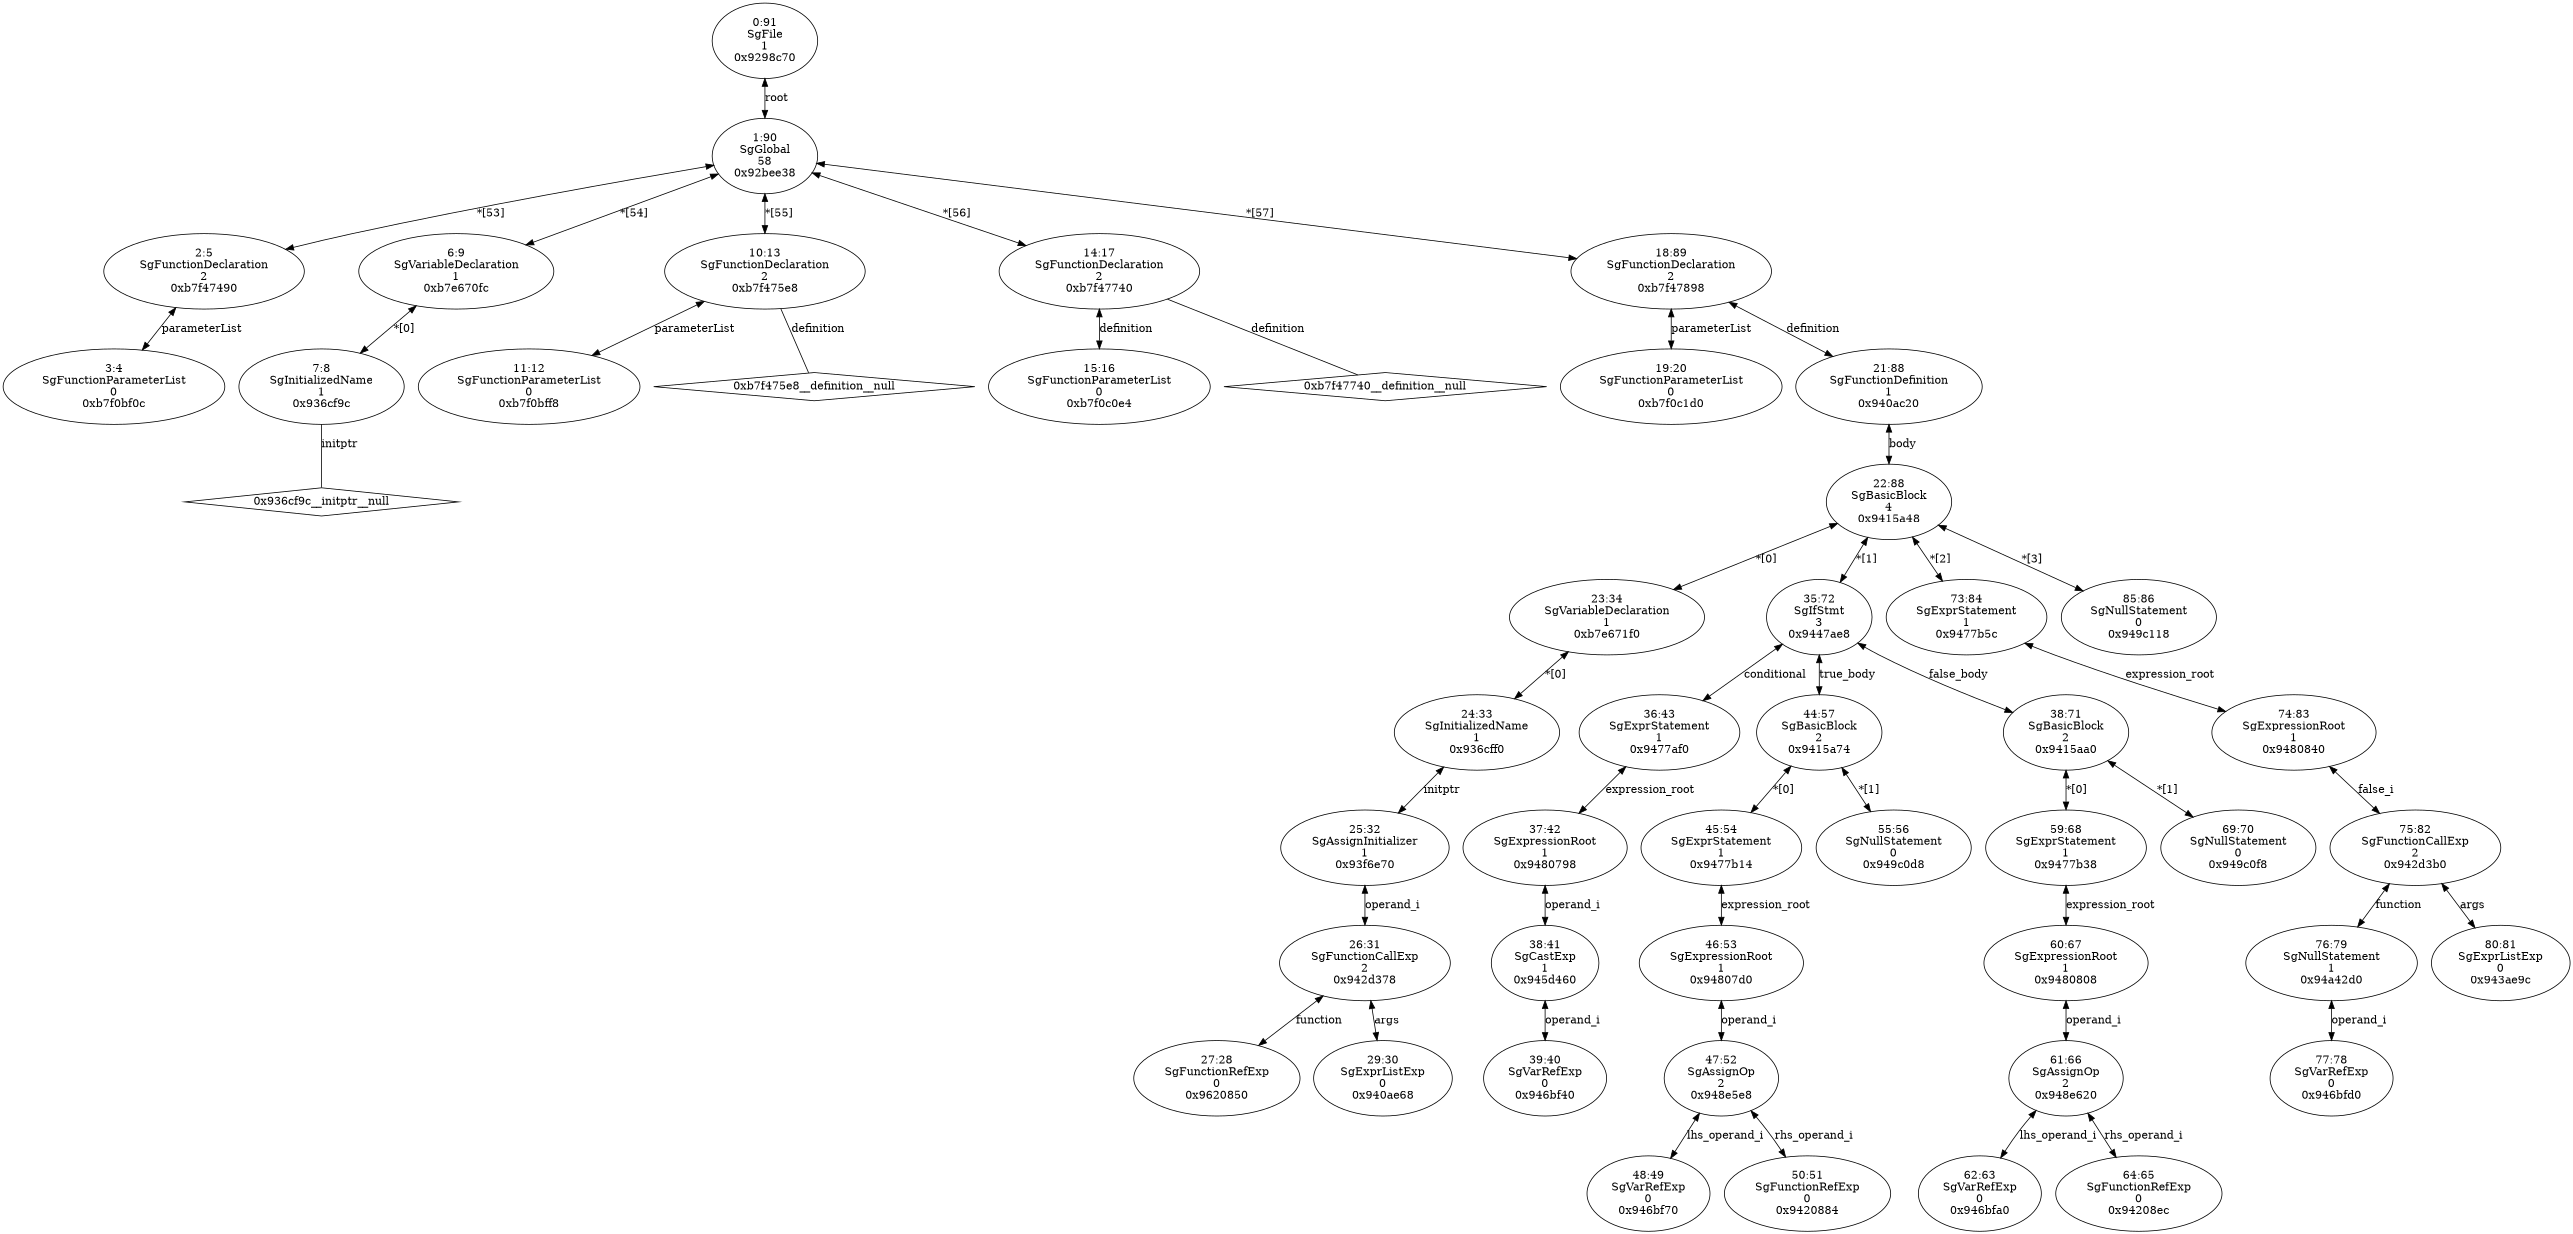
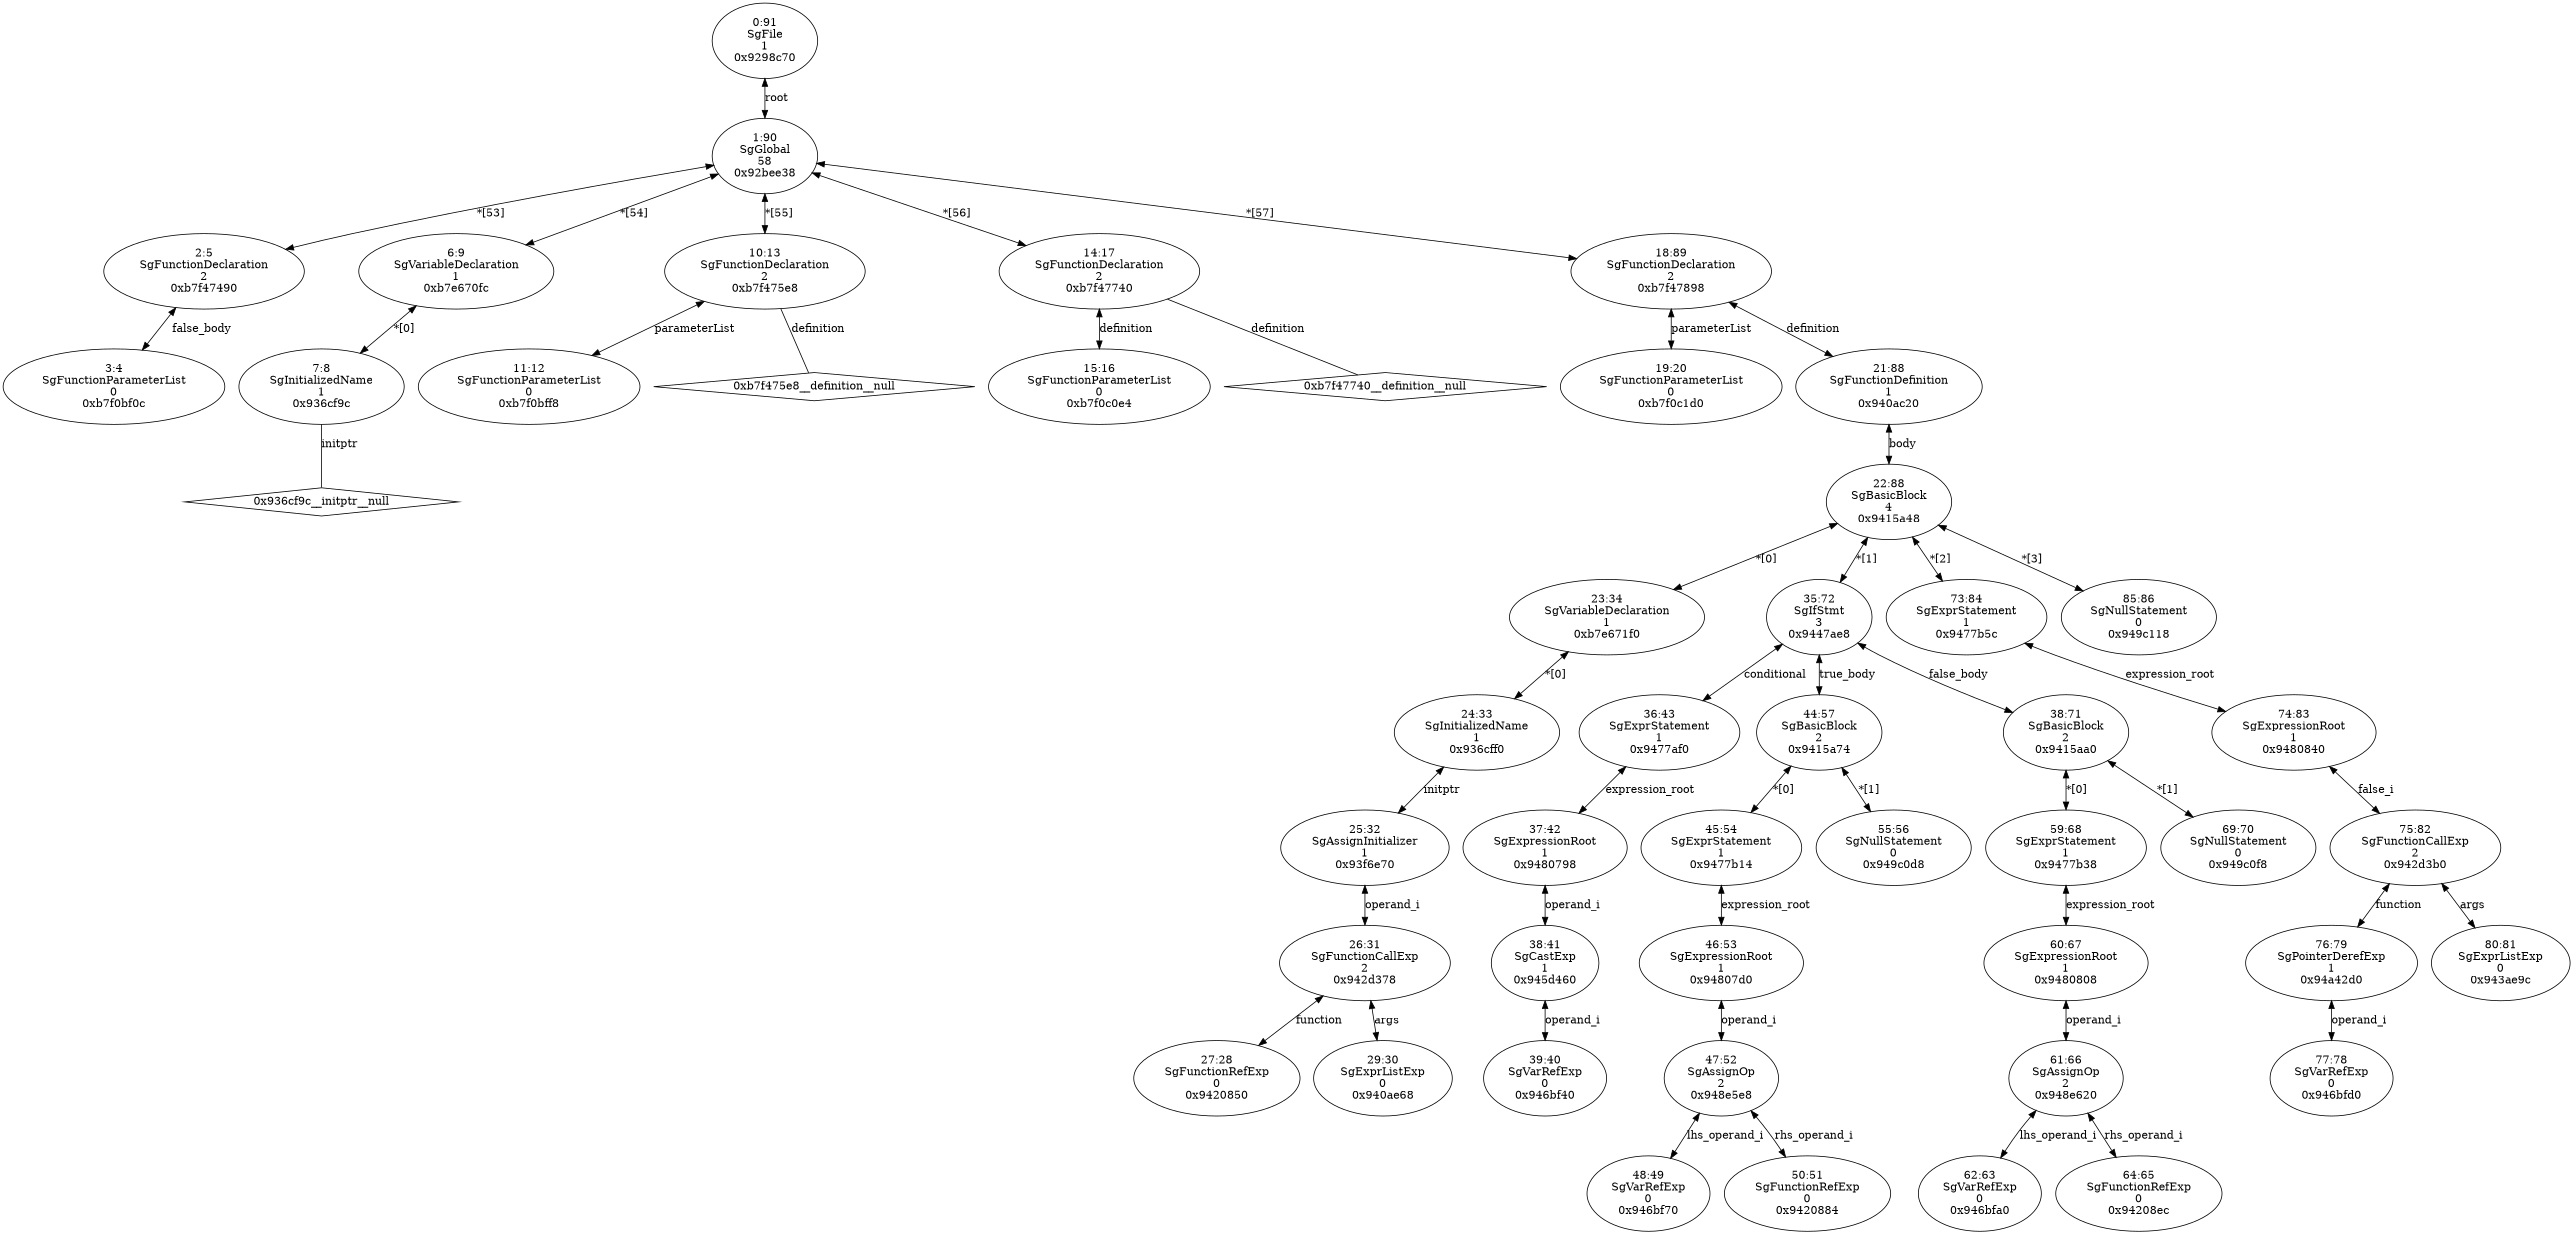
edge "2:5 SgFunctionDeclaration 2 0xb7f47490" -- "3:4 SgFunctionParameterList 0 0xb7f0bf0c": label "parameterList" -> "false_body"
node "76:79 SgNullStatement 1 0x94a42d0": label "76:79 SgNullStatement 1 0x94a42d0" -> "76:79 SgPointerDerefExp 1 0x94a42d0"
node "27:28 SgFunctionRefExp 0 0x9620850": label "27:28 SgFunctionRefExp 0 0x9620850" -> "27:28 SgFunctionRefExp 0 0x9420850"
